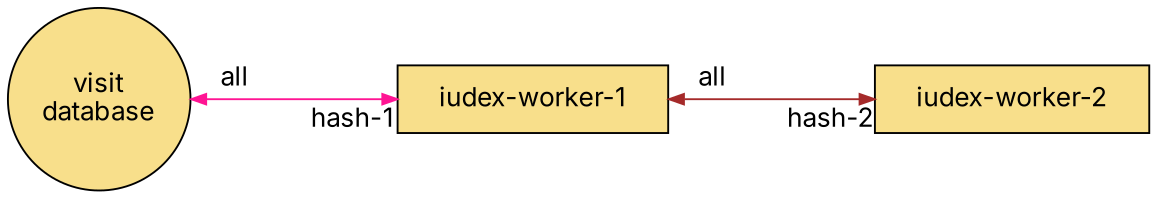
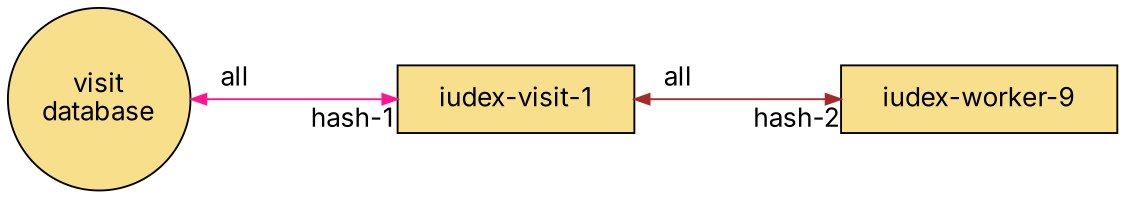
node "iudex-worker-1": label "iudex-worker-1" -> "iudex-visit-1"
node "iudex-worker-2": label "iudex-worker-2" -> "iudex-worker-9"
